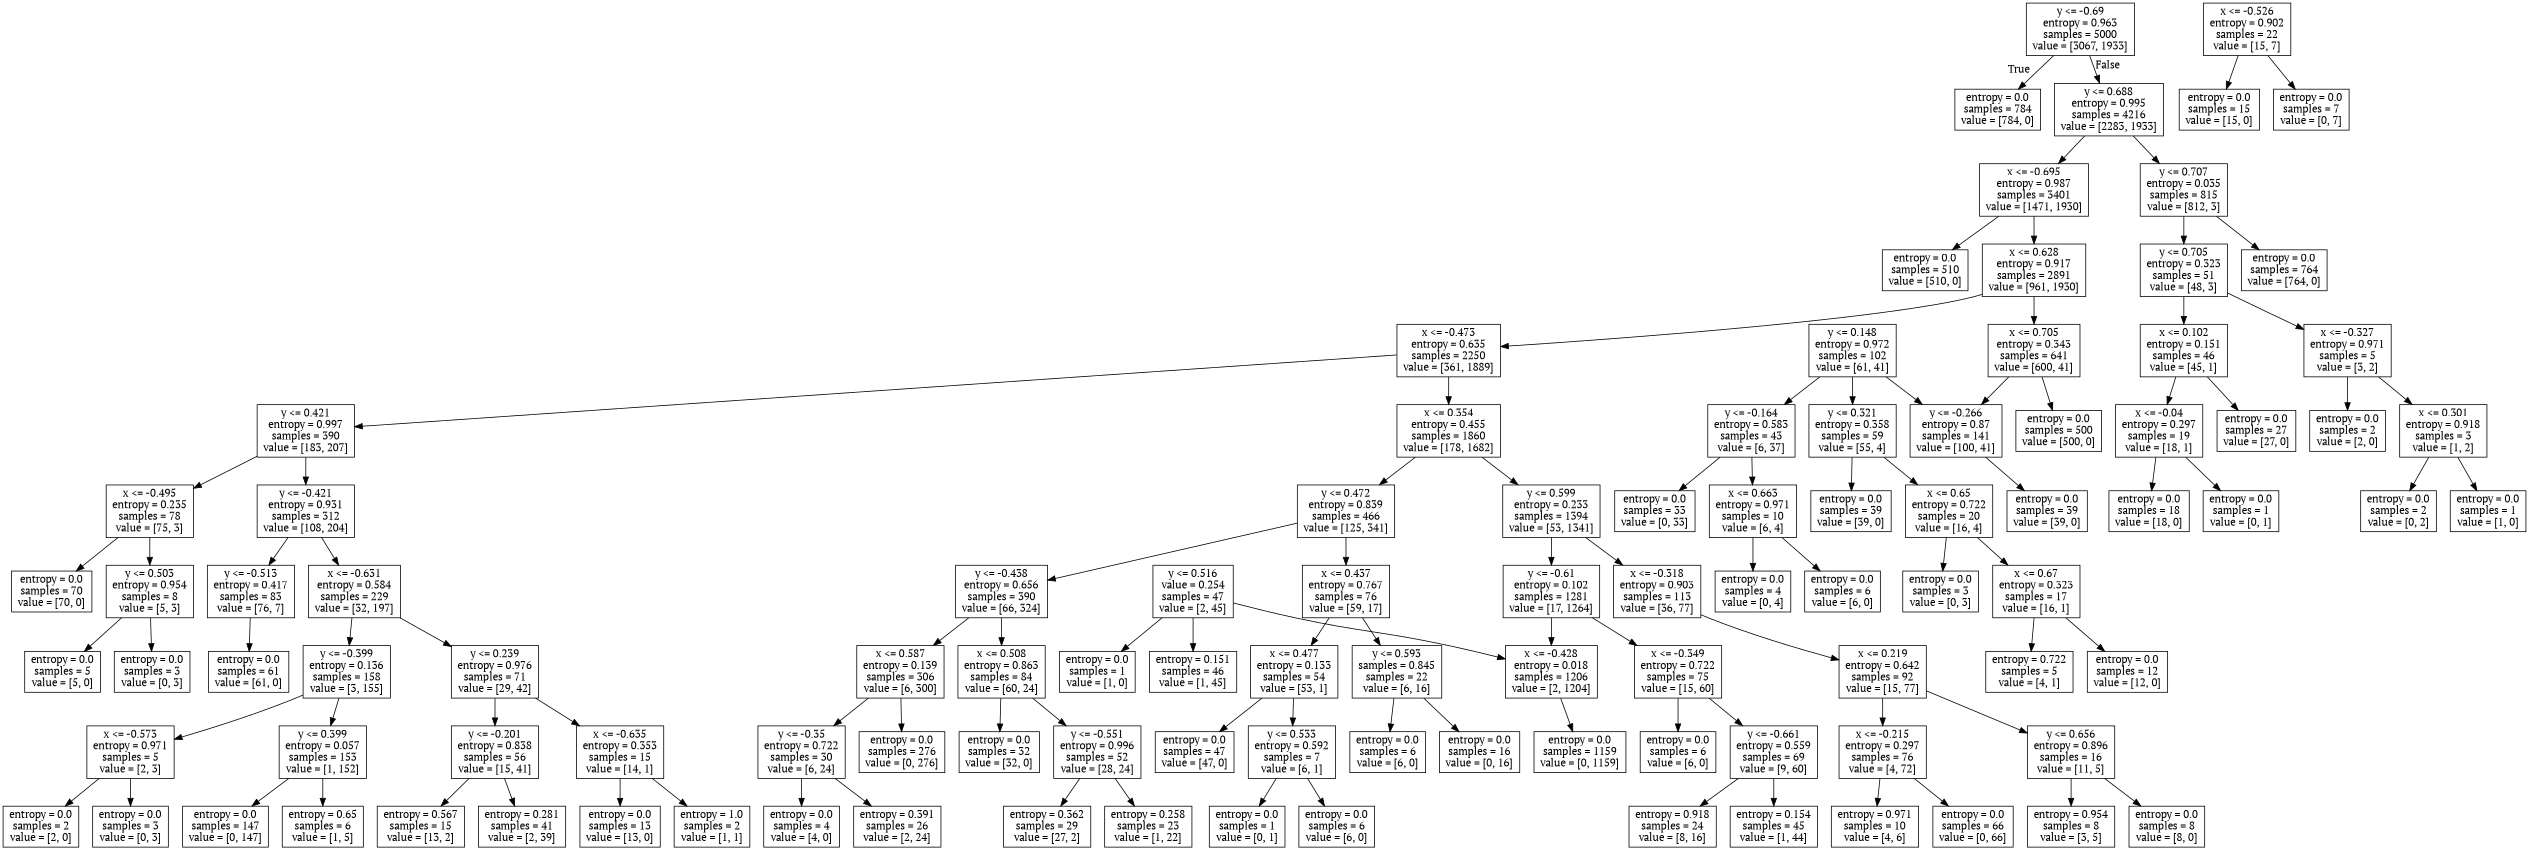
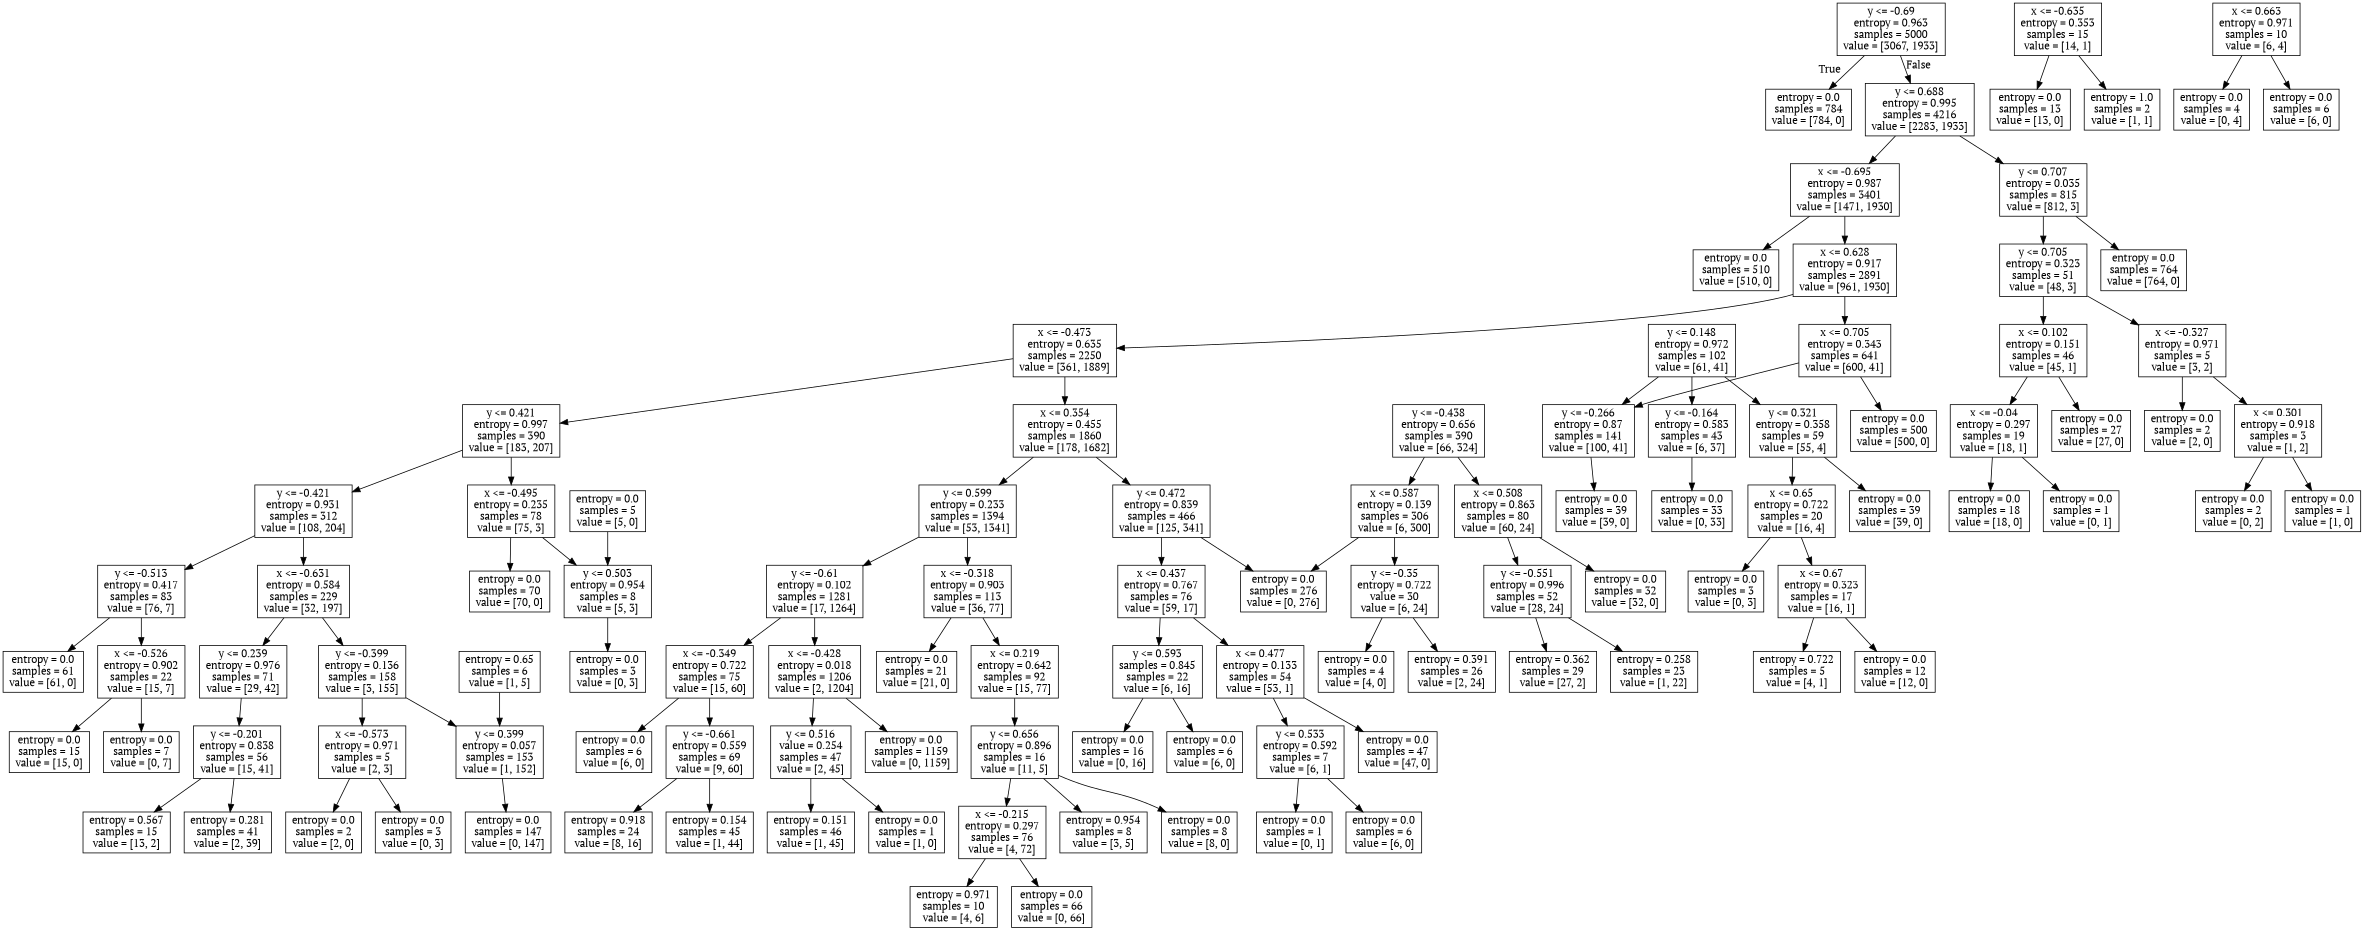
edge "y <= -0.164 entropy = 0.583 samples = 43 value = [6, 37]" -> "x <= 0.663 entropy = 0.971 samples = 10 value = [6, 4]": removed
edge "y <= 0.472 entropy = 0.839 samples = 466 value = [125, 341]" -> "y <= -0.438 entropy = 0.656 samples = 390 value = [66, 324]": now "y <= 0.472 entropy = 0.839 samples = 466 value = [125, 341]" -> "entropy = 0.0 samples = 276 value = [0, 276]"
edge "y <= -0.513 entropy = 0.417 samples = 83 value = [76, 7]" -> "x <= -0.526 entropy = 0.902 samples = 22 value = [15, 7]": added
edge "y <= 0.516 value = 0.254 samples = 47 value = [2, 45]" -> "x <= -0.428 entropy = 0.018 samples = 1206 value = [2, 1204]": reversed
edge "y <= 0.503 entropy = 0.954 samples = 8 value = [5, 3]" -> "entropy = 0.0 samples = 5 value = [5, 0]": reversed
node "entropy = 0.0 samples = 21 value = [21, 0]": added
node "x <= 0.508 entropy = 0.863 samples = 84 value = [60, 24]": label "x <= 0.508 entropy = 0.863 samples = 84 value = [60, 24]" -> "x <= 0.508 entropy = 0.863 samples = 80 value = [60, 24]"
edge "x <= 0.219 entropy = 0.642 samples = 92 value = [15, 77]" -> "x <= -0.215 entropy = 0.297 samples = 76 value = [4, 72]": now "y <= 0.656 entropy = 0.896 samples = 16 value = [11, 5]" -> "x <= -0.215 entropy = 0.297 samples = 76 value = [4, 72]"
edge "y <= 0.239 entropy = 0.976 samples = 71 value = [29, 42]" -> "x <= -0.635 entropy = 0.353 samples = 15 value = [14, 1]": removed
node "y <= -0.35 entropy = 0.722 samples = 30 value = [6, 24]": label "y <= -0.35 entropy = 0.722 samples = 30 value = [6, 24]" -> "y <= -0.35 entropy = 0.722 value = 30 value = [6, 24]"
edge "y <= 0.399 entropy = 0.057 samples = 153 value = [1, 152]" -> "entropy = 0.65 samples = 6 value = [1, 5]": reversed
